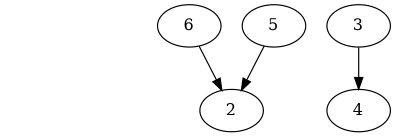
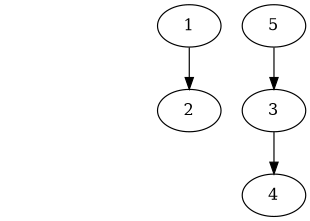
node "6": label "6" -> "1"
edge "5" -> "2": now "5" -> "3"
